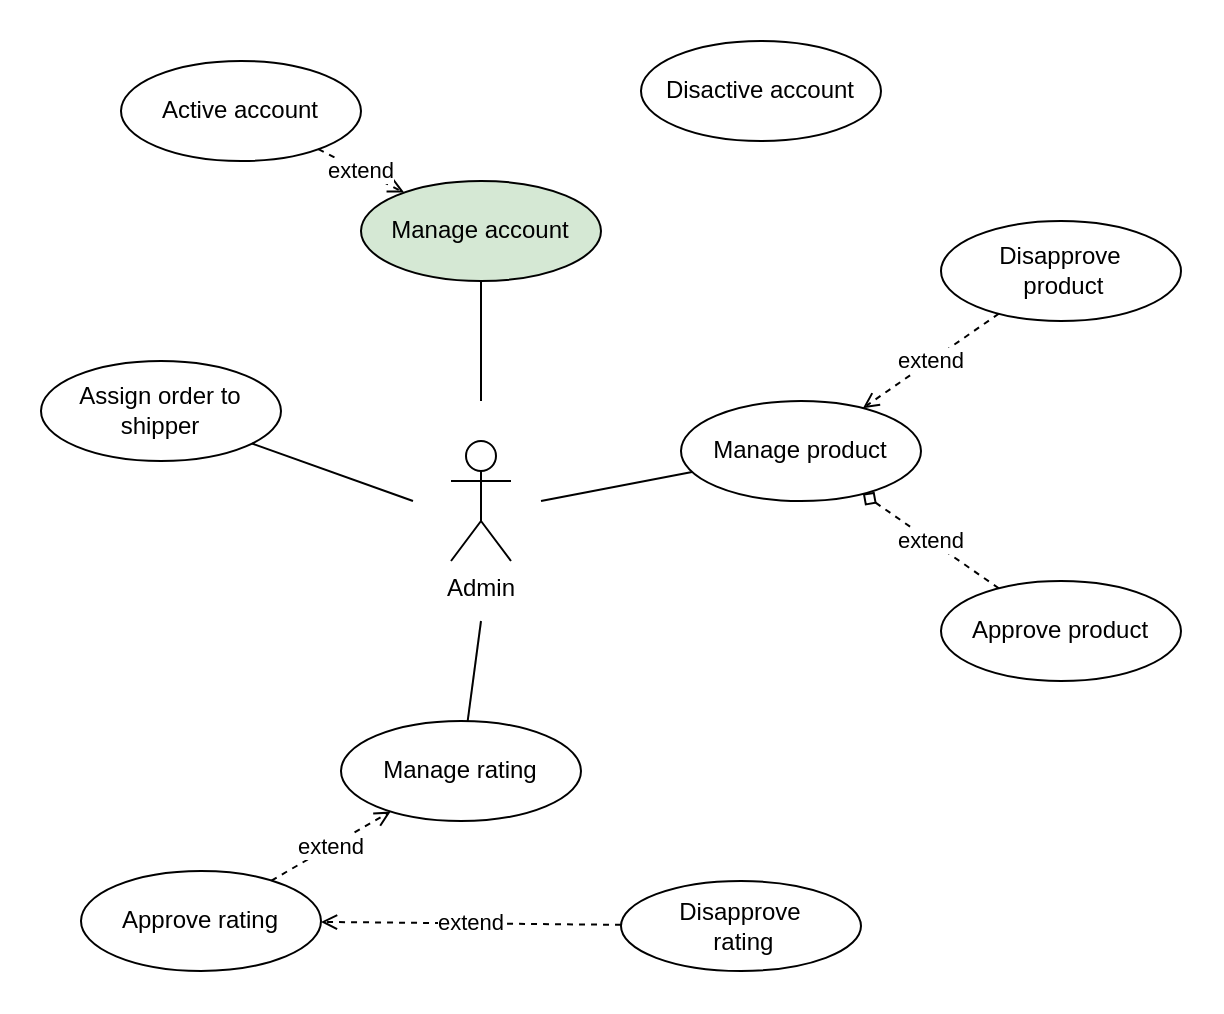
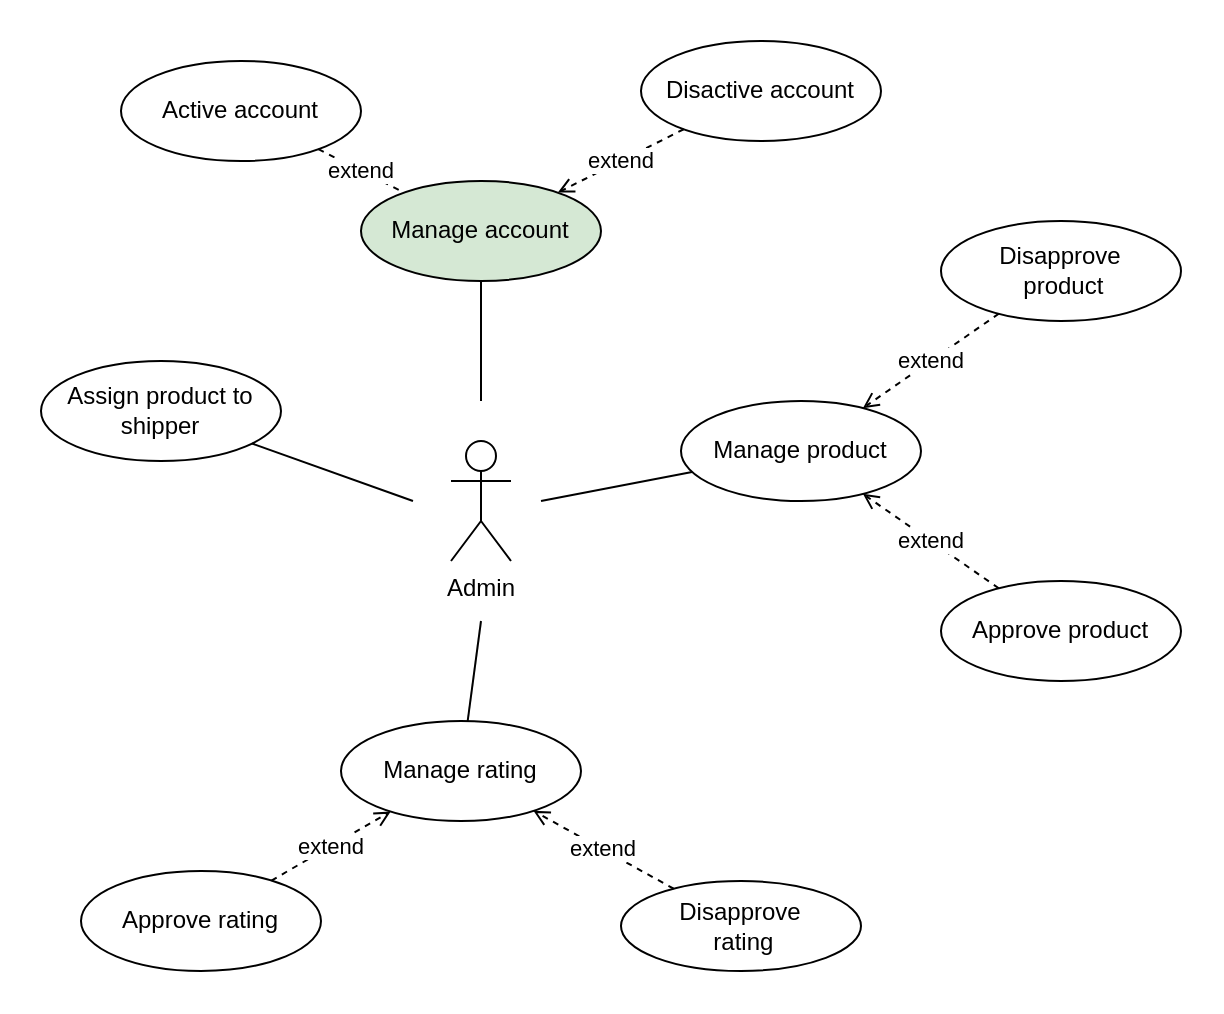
edge "Disactive account" -> "Manage account": added, label "extend"
edge "Active account" -> "Manage account": arrowhead open -> none
node "Assign order to shipper": label "Assign order to shipper" -> "Assign product to shipper"
edge "Approve product" -> "Manage product": arrowhead diamond -> open
edge "Disapprove rating" -> "Approve rating": now "Disapprove rating" -> "Manage rating"
